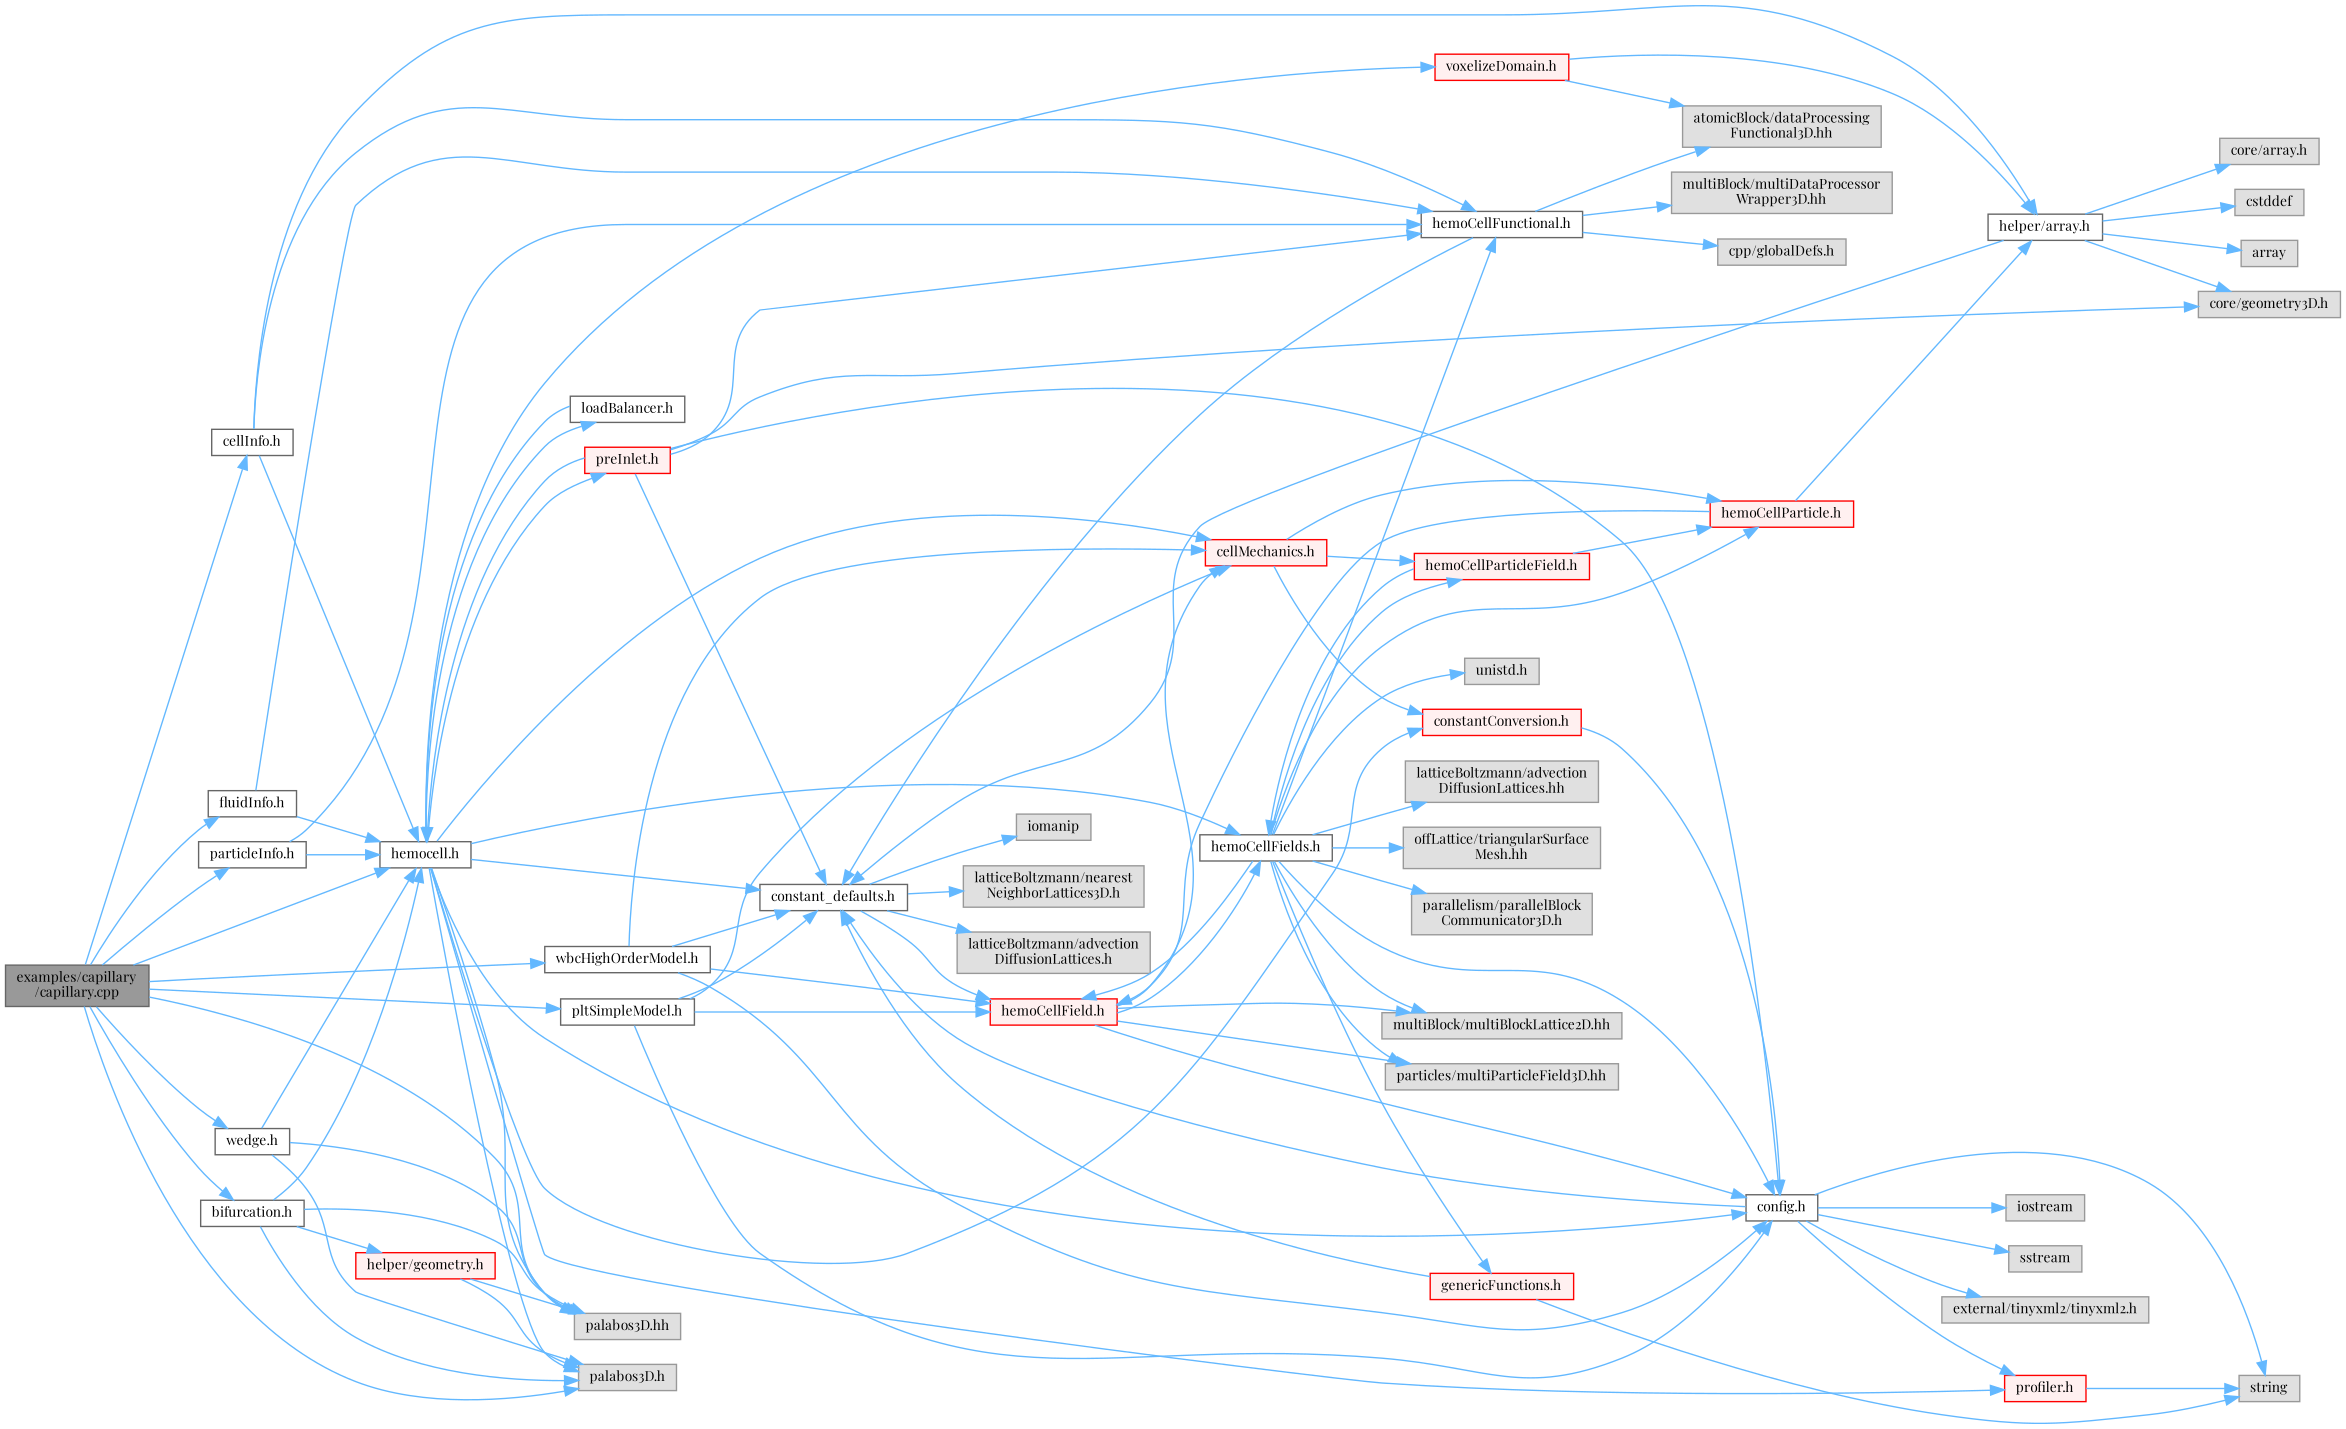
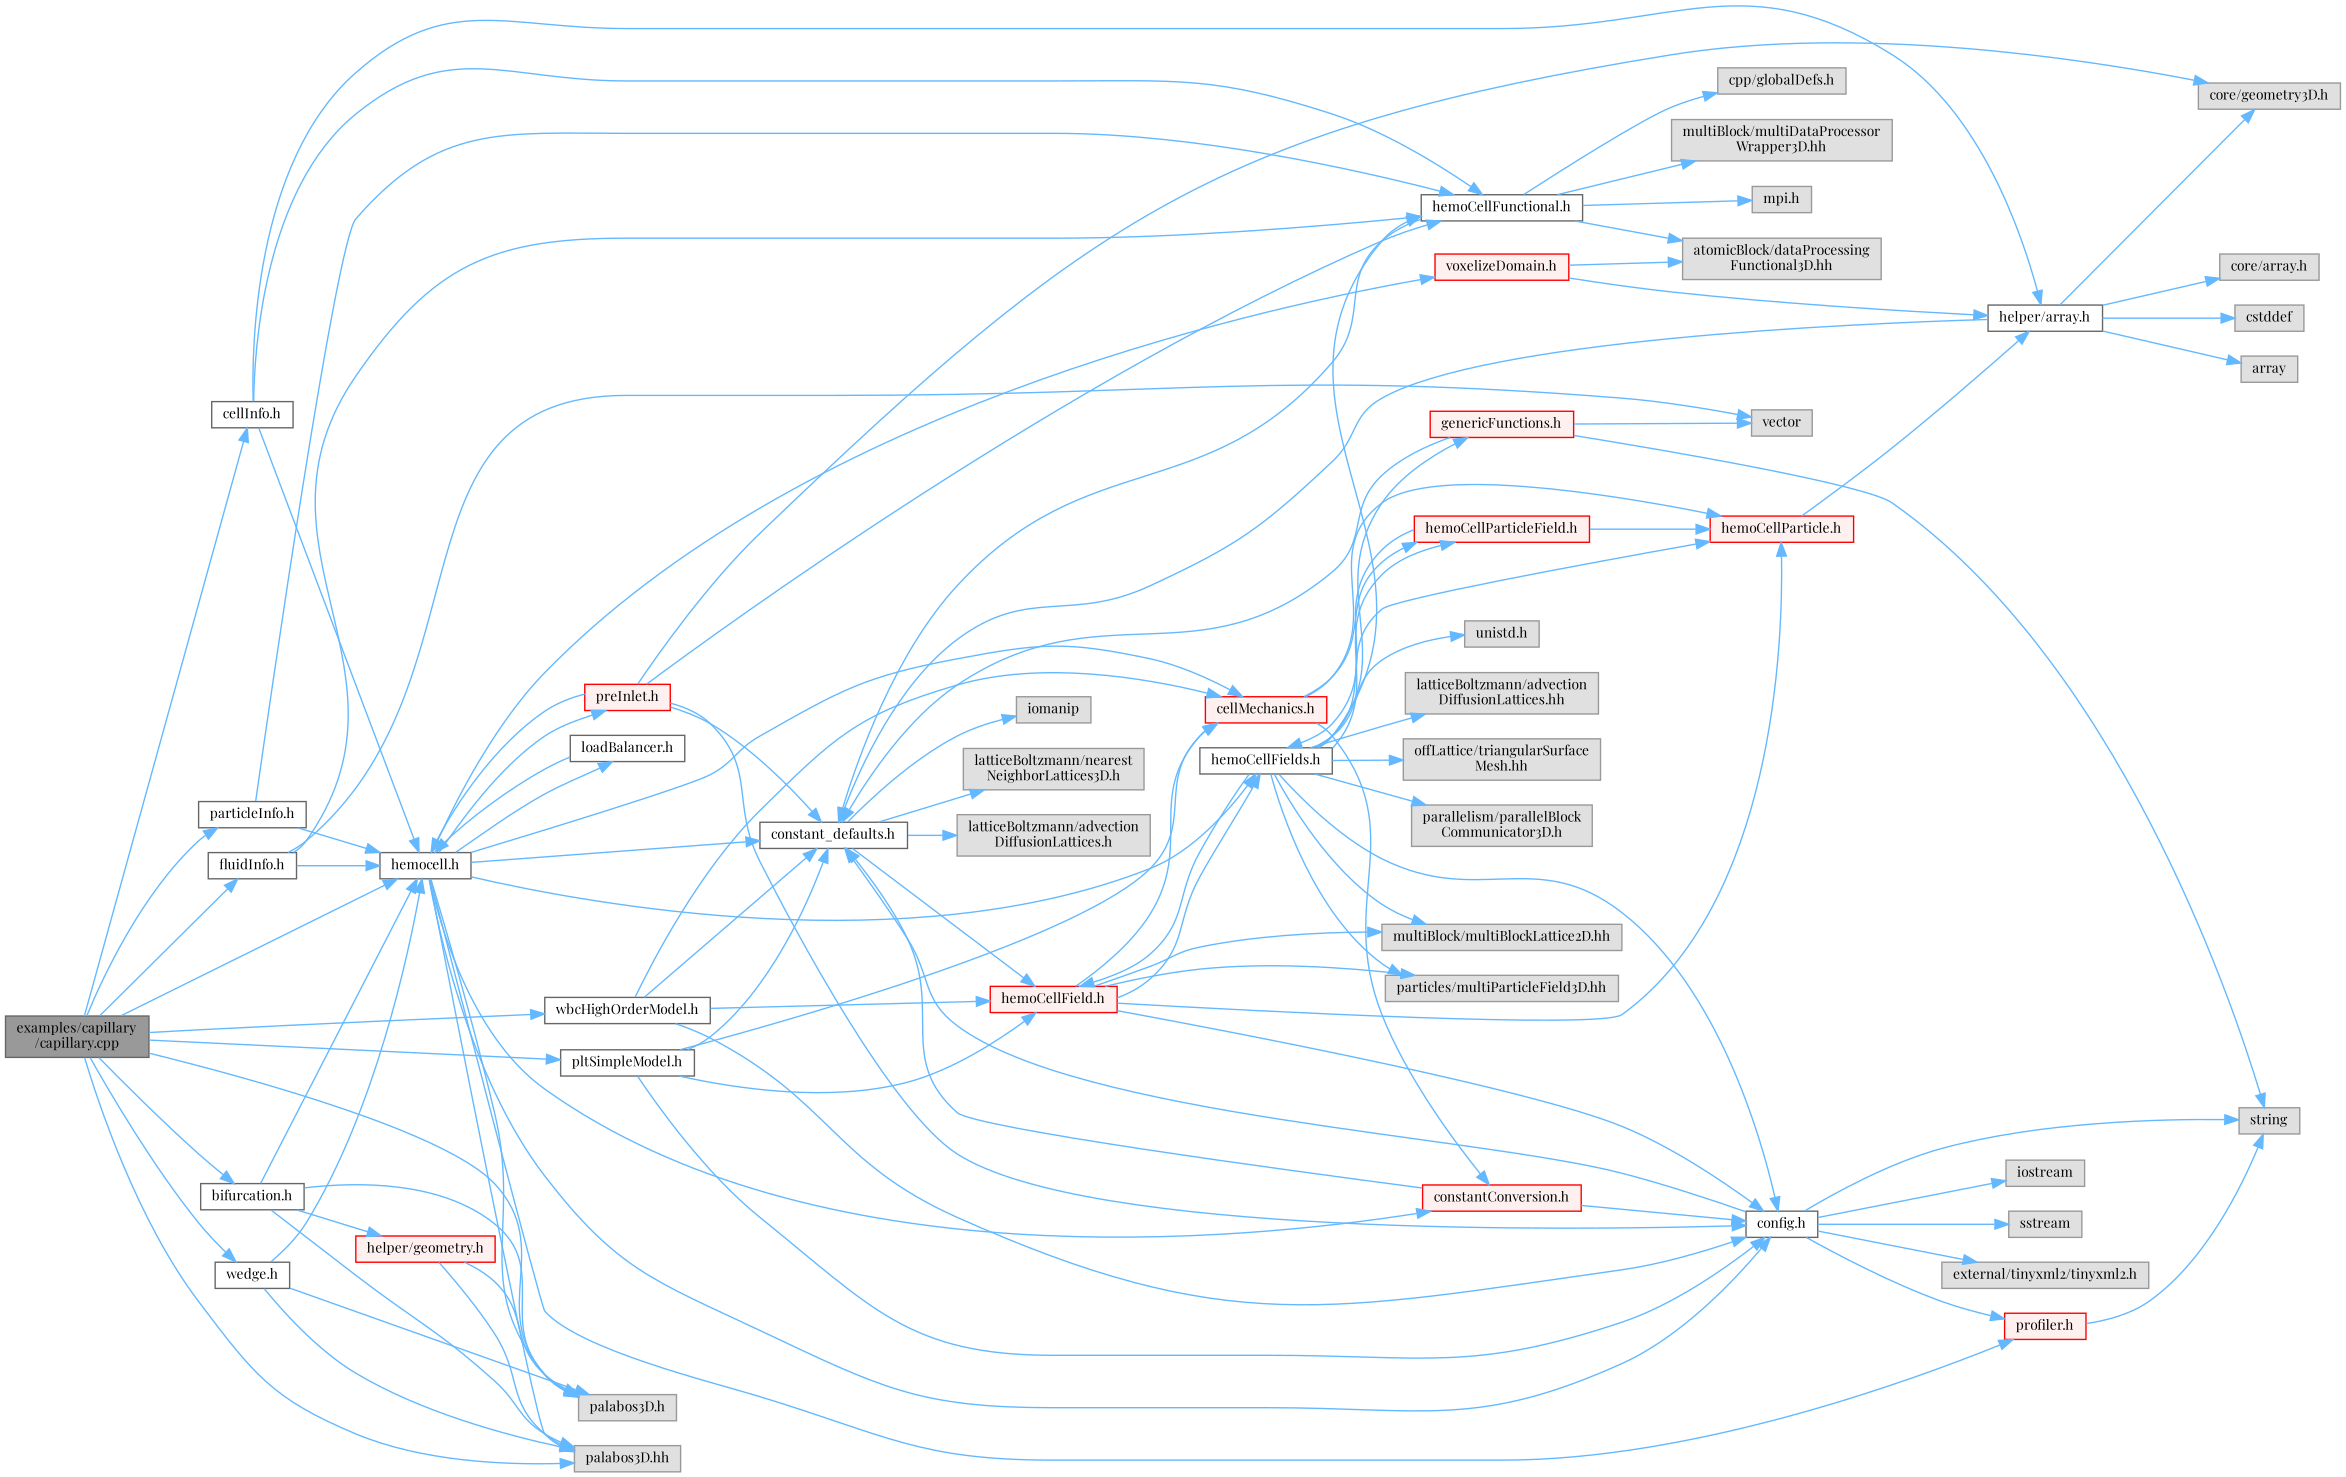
node "mpi.h": added
node "vector": added
edge "hemoCellParticle.h" -> "hemoCellField.h": reversed
edge "constantConversion.h" -> "constant_defaults.h": added
